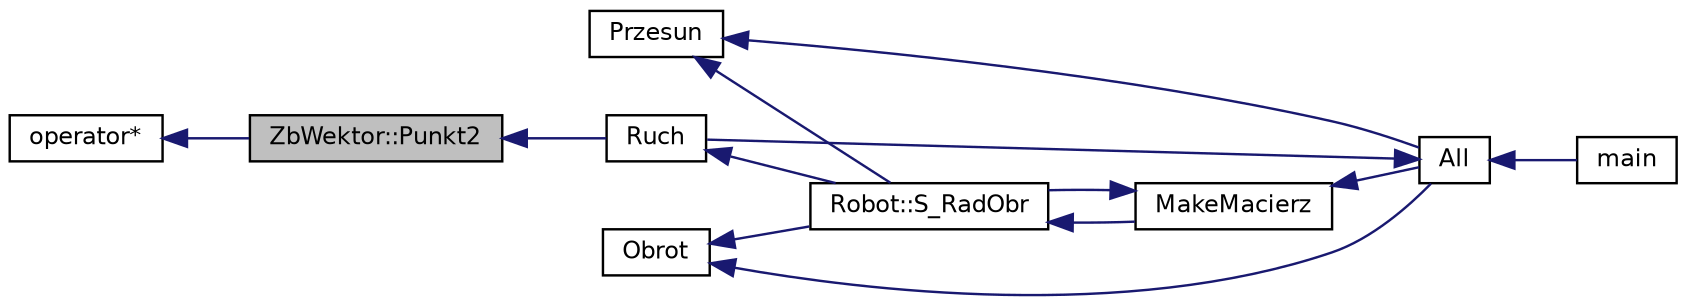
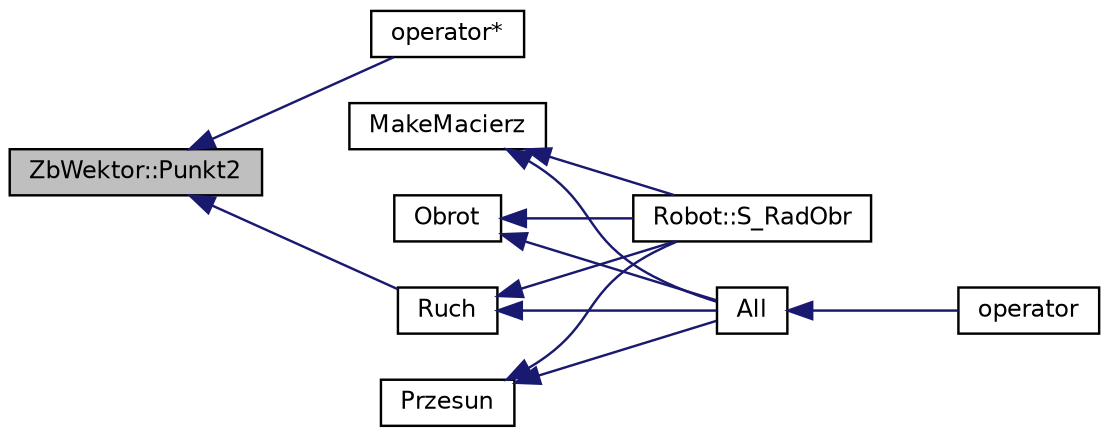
edge "ZbWektor::Punkt2" -> "operator*": reversed
edge "Ruch" -> "All": reversed
node "main": label "main" -> "operator"
edge "MakeMacierz" -> "Robot::S_RadObr": removed
